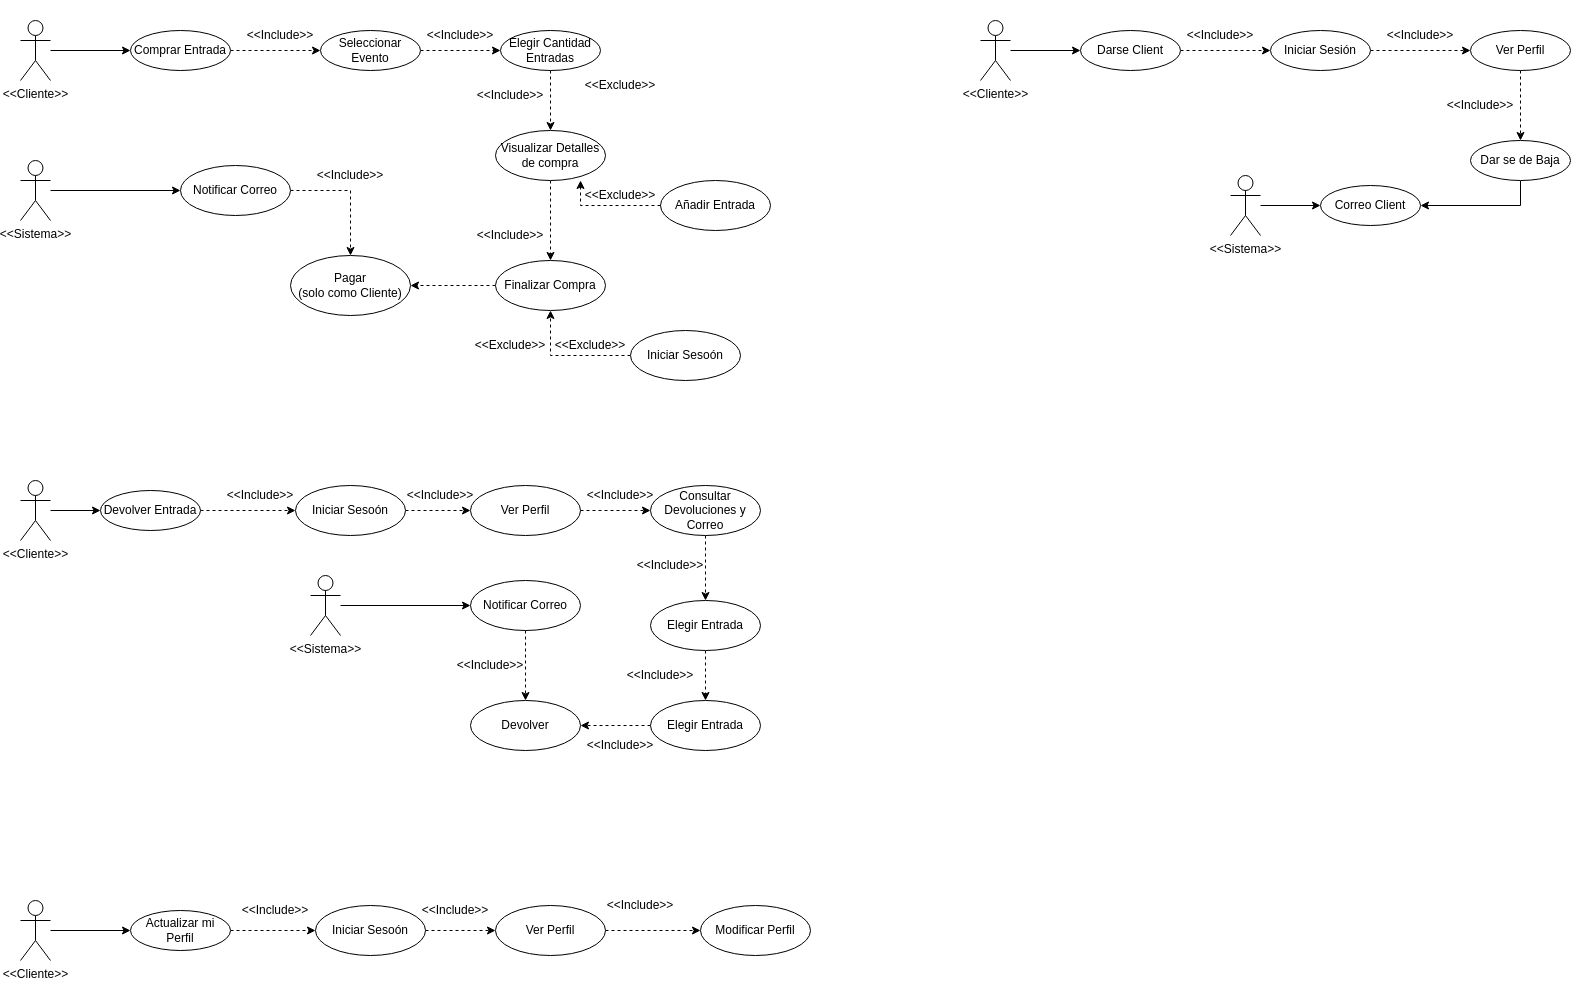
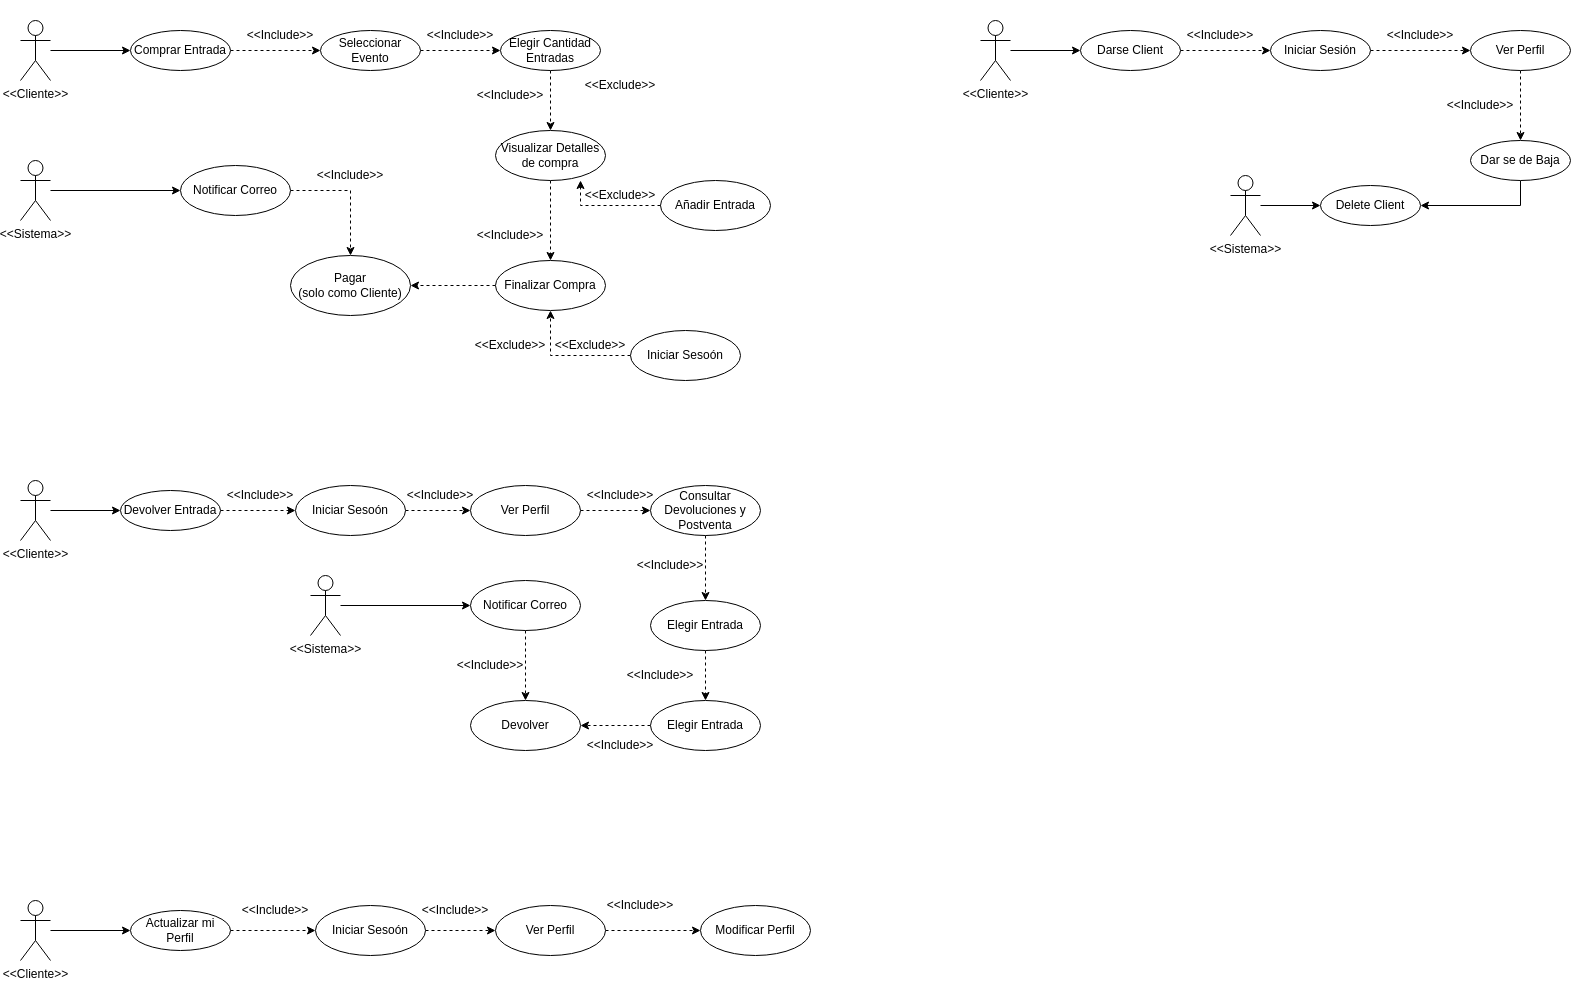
node "Correo Client": label "Correo Client" -> "Delete Client"
node "Devolver Entrada": moved (151, 511) -> (171, 511)
node "Consultar Devoluciones y Correo": label "Consultar Devoluciones y Correo" -> "Consultar Devoluciones y Postventa"
